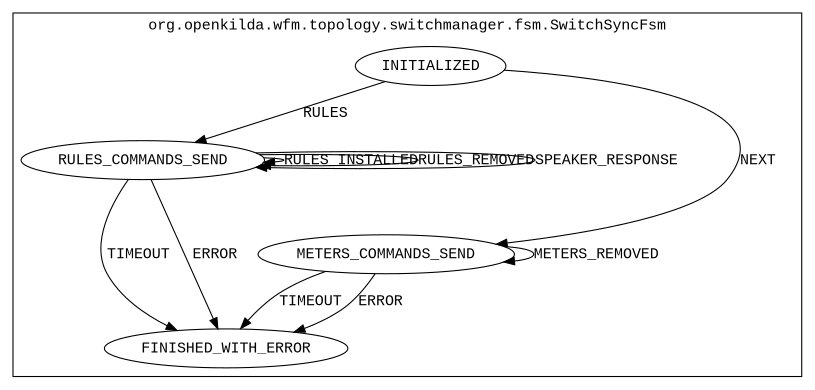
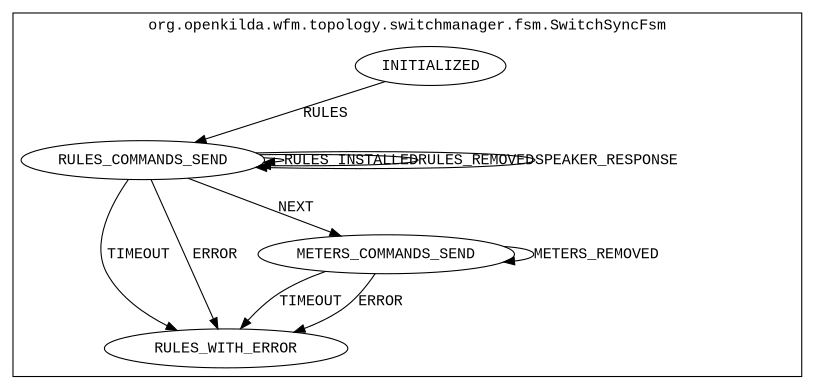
edge "INITIALIZED" -> "METERS_COMMANDS_SEND": now "RULES_COMMANDS_SEND" -> "METERS_COMMANDS_SEND"
node "FINISHED_WITH_ERROR": label "FINISHED_WITH_ERROR" -> "RULES_WITH_ERROR"
